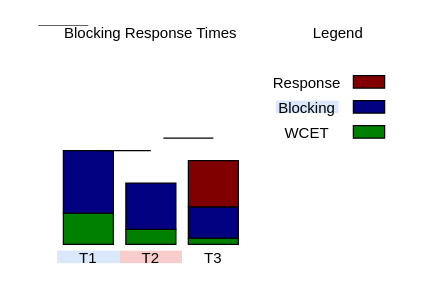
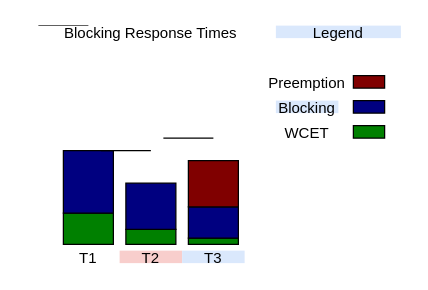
node "Legend": fillcolor #ffffff -> #dae8fc
node "Response": label "Response" -> "Preemption"
node "T1": fillcolor #dae8fc -> #ffffff
node "T3": fillcolor #ffffff -> #dae8fc
